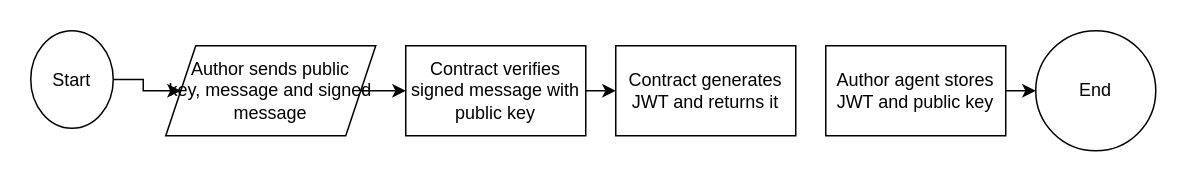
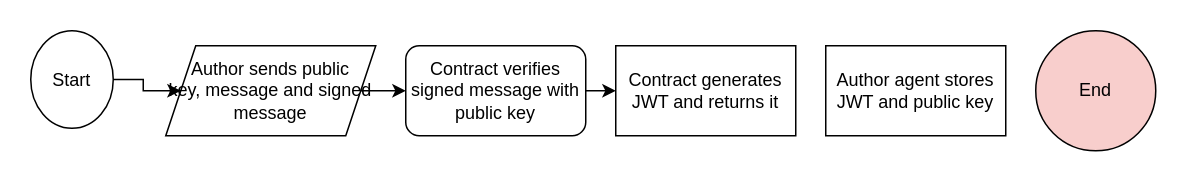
node "Contract verifies signed message with public key": shape rectangle -> rounded rectangle
edge "Author agent stores JWT and public key" -> "End": removed
node "End": fillcolor #ffffff -> #f8cecc
